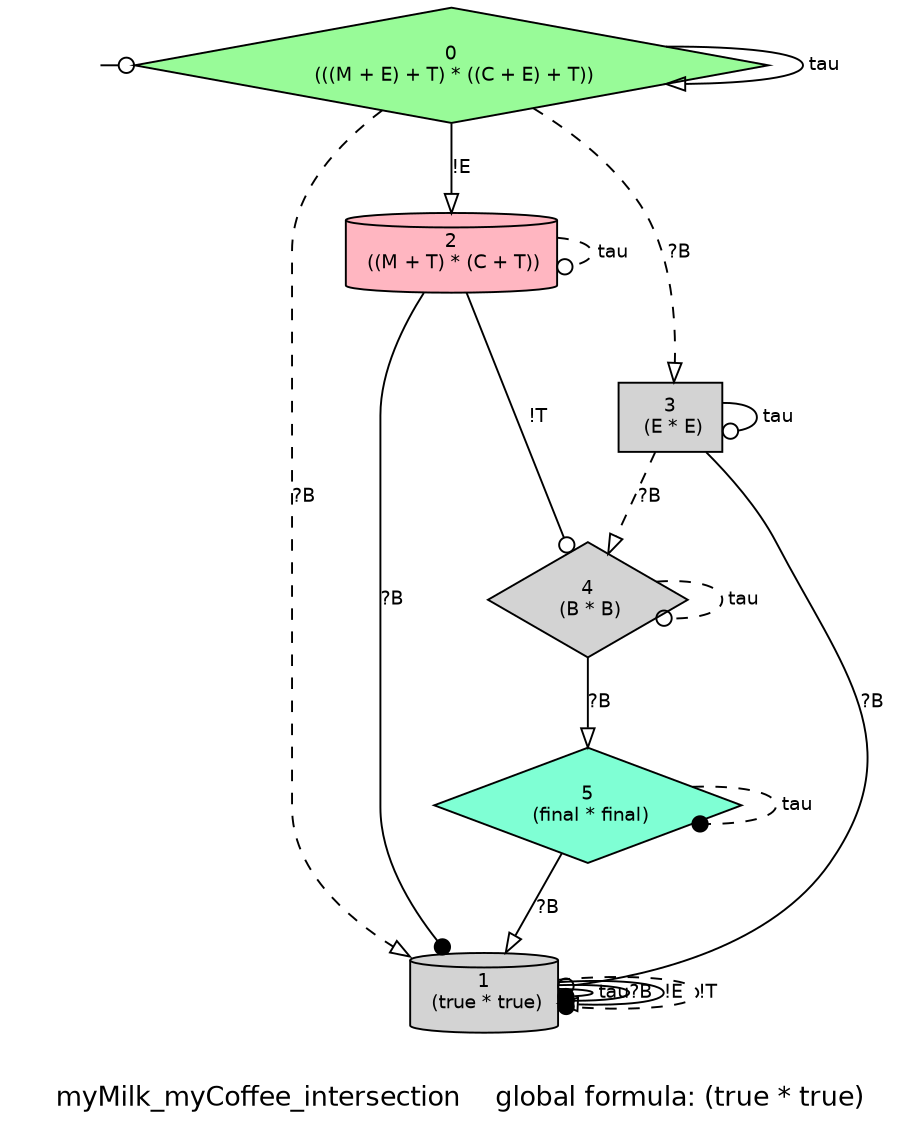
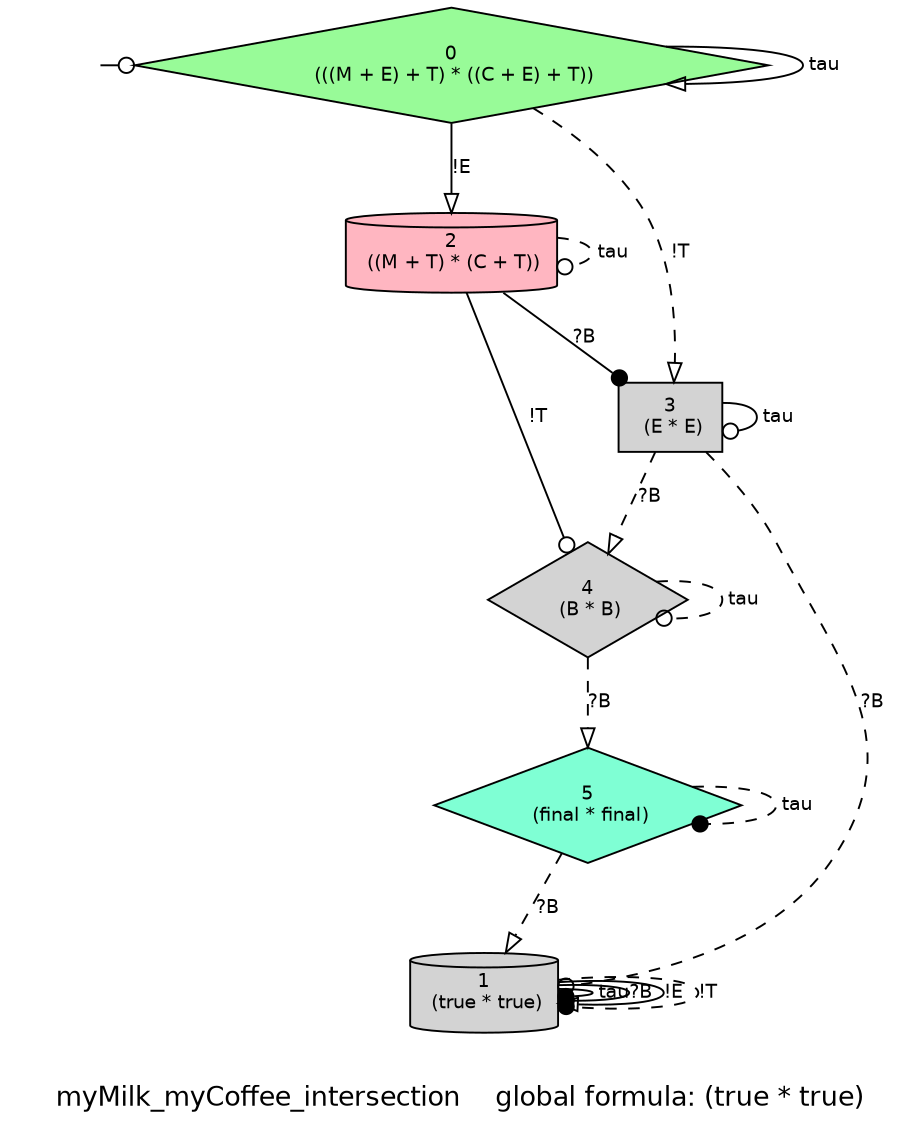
edge "0 (((M + E) + T) * ((C + E) + T))" -> "3 (E * E)": label "?B" -> "!T"
edge "0 (((M + E) + T) * ((C + E) + T))" -> "1 (true * true)": removed, label "?B"
edge "2 ((M + T) * (C + T))" -> "1 (true * true)": now "2 ((M + T) * (C + T))" -> "3 (E * E)"
edge "4 (B * B)" -> "5 (final * final)": style solid -> dashed
edge "3 (E * E)" -> "1 (true * true)": style solid -> dashed
edge "5 (final * final)" -> "1 (true * true)": style solid -> dashed
